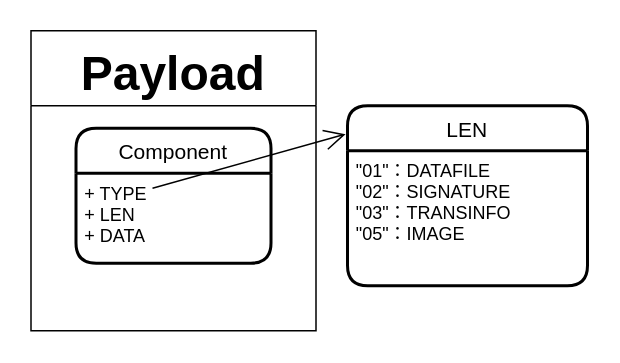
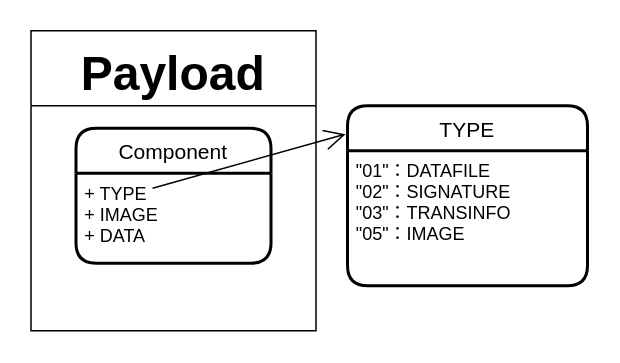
node "LEN": label "LEN" -> "TYPE"
node "+ TYPE + LEN + DATA": label "+ TYPE + LEN + DATA" -> "+ TYPE + IMAGE + DATA"
